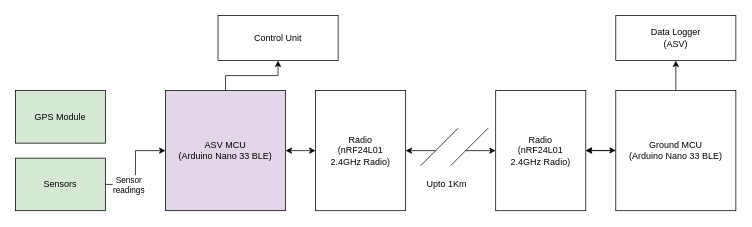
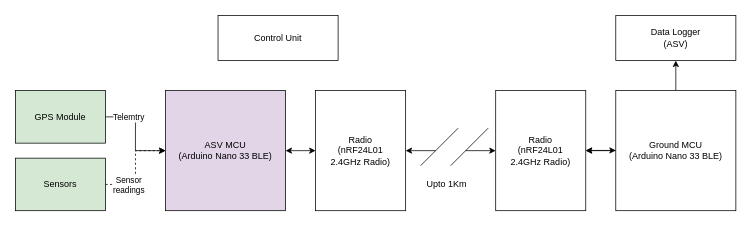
edge "ASV MCU (Arduino Nano 33 BLE)" -> "Control Unit": removed
edge "GPS Module" -> "ASV MCU (Arduino Nano 33 BLE)": added, label "Telemtry"
edge "Sensors" -> "ASV MCU (Arduino Nano 33 BLE)": style solid -> dashed
